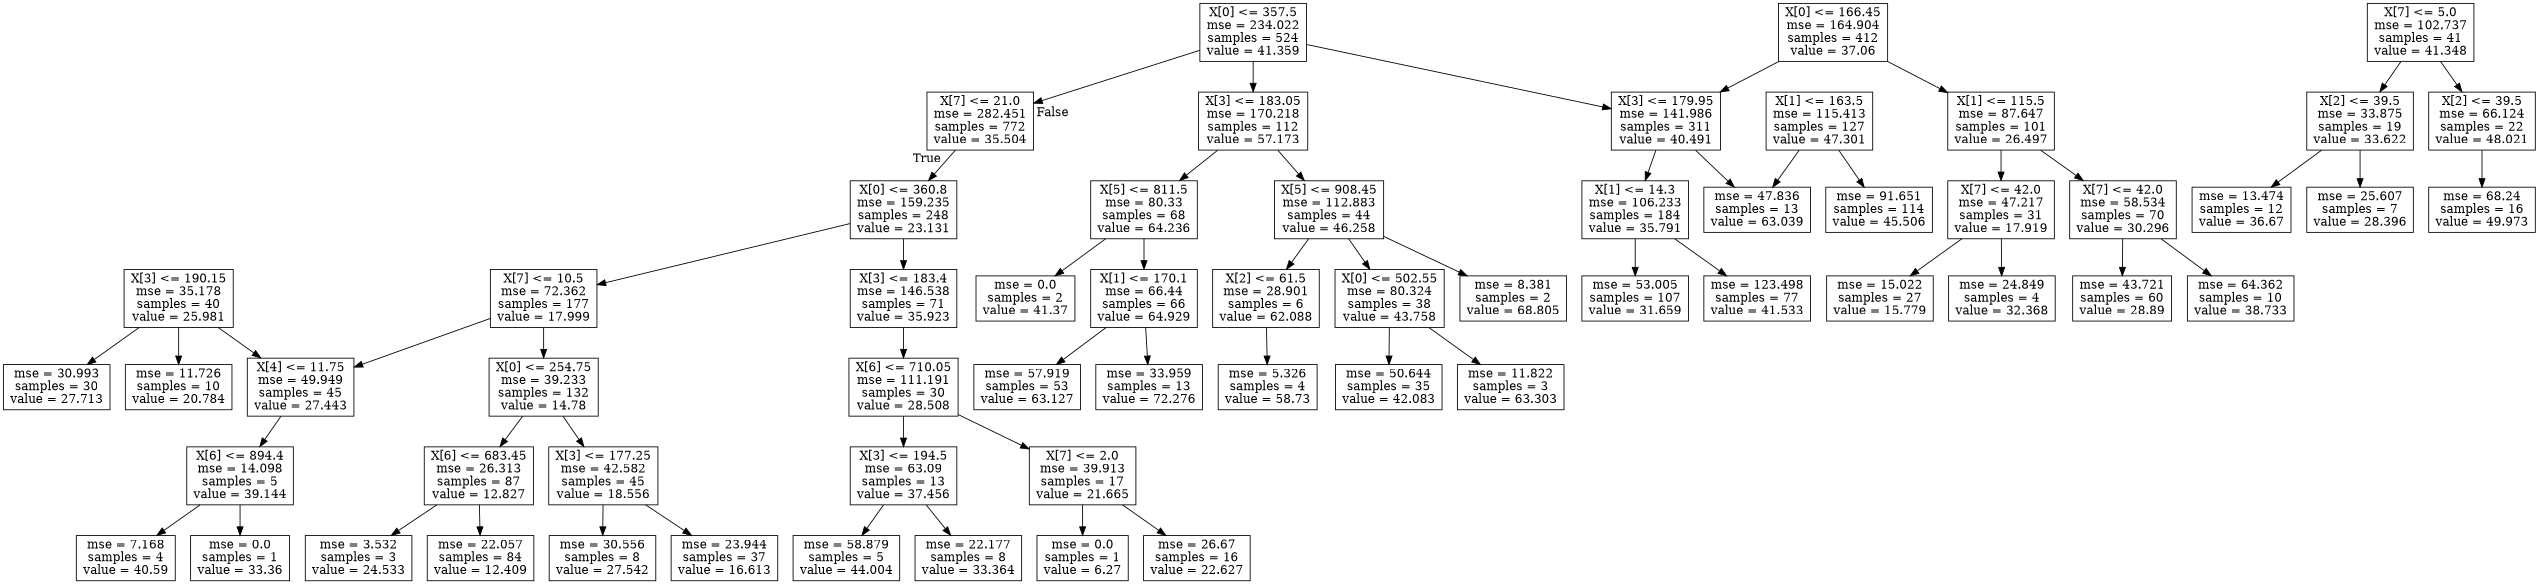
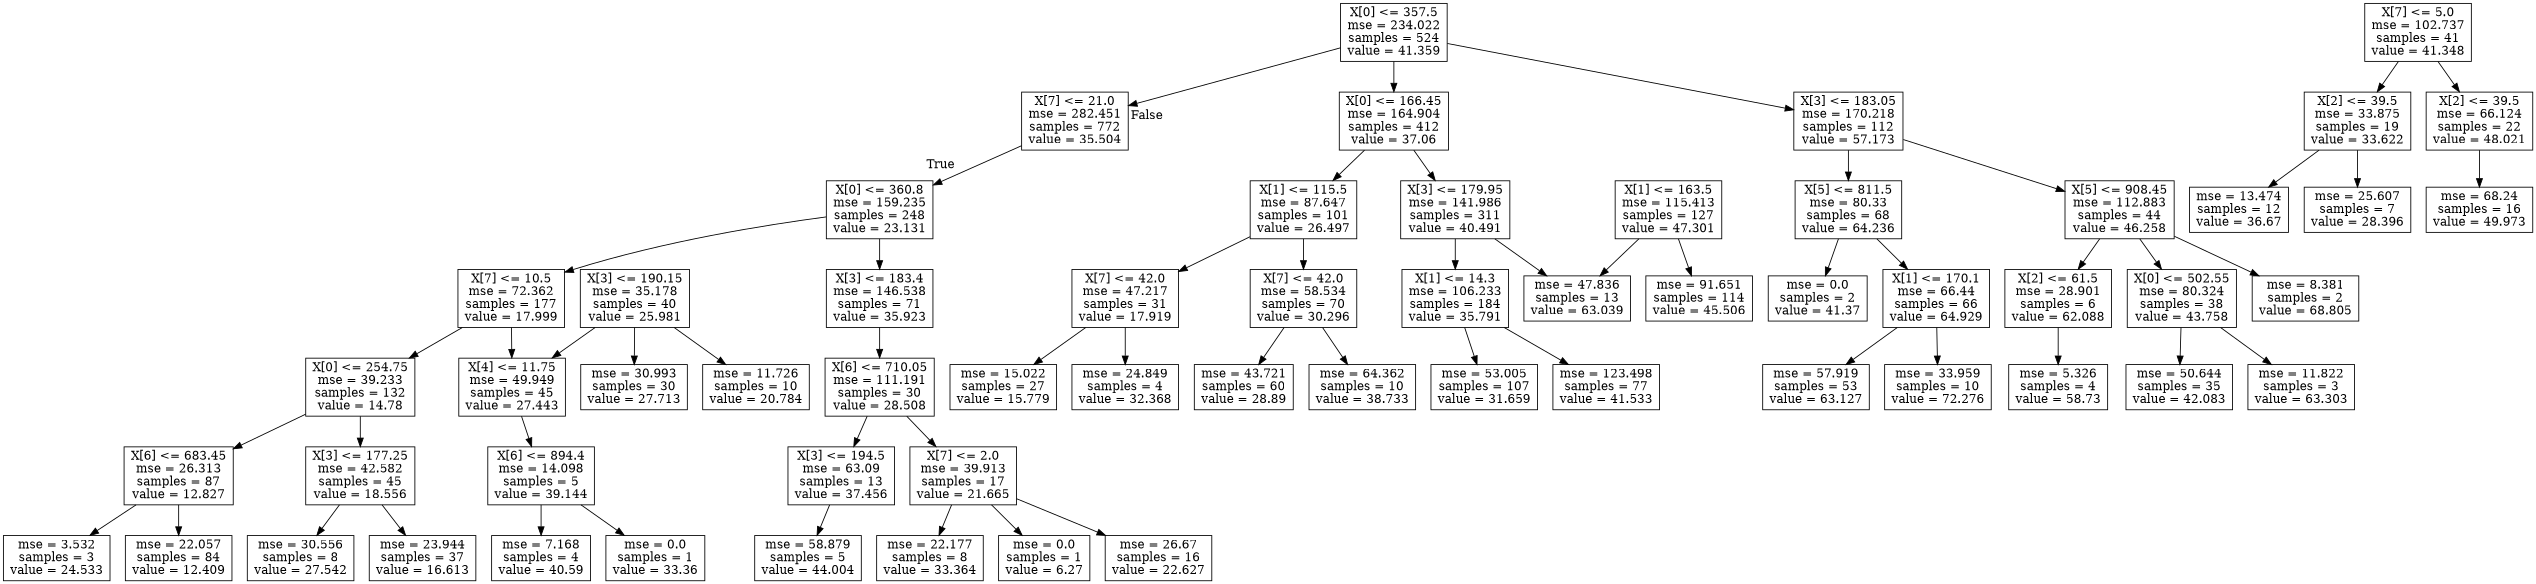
edge "X[0] <= 357.5 mse = 234.022 samples = 524 value = 41.359" -> "X[3] <= 179.95 mse = 141.986 samples = 311 value = 40.491": now "X[0] <= 357.5 mse = 234.022 samples = 524 value = 41.359" -> "X[0] <= 166.45 mse = 164.904 samples = 412 value = 37.06"
node "mse = 33.959 samples = 13 value = 72.276": label "mse = 33.959 samples = 13 value = 72.276" -> "mse = 33.959 samples = 10 value = 72.276"
edge "X[3] <= 194.5 mse = 63.09 samples = 13 value = 37.456" -> "mse = 22.177 samples = 8 value = 33.364": now "X[7] <= 2.0 mse = 39.913 samples = 17 value = 21.665" -> "mse = 22.177 samples = 8 value = 33.364"
